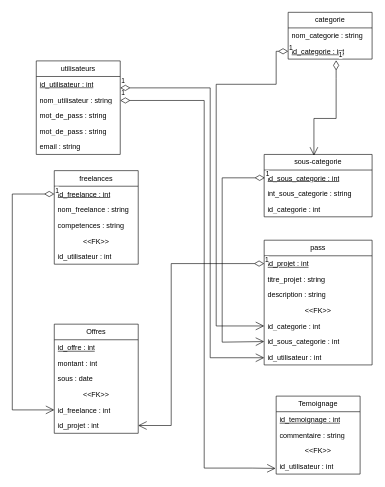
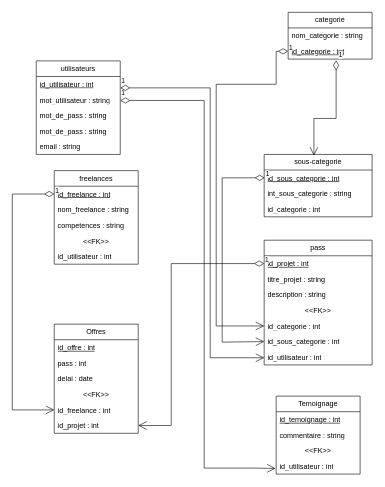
node "nom_utilisateur : string": label "nom_utilisateur : string" -> "mot_utilisateur : string"
node "montant : int": label "montant : int" -> "pass : int"
node "sous : date": label "sous : date" -> "delai : date"
